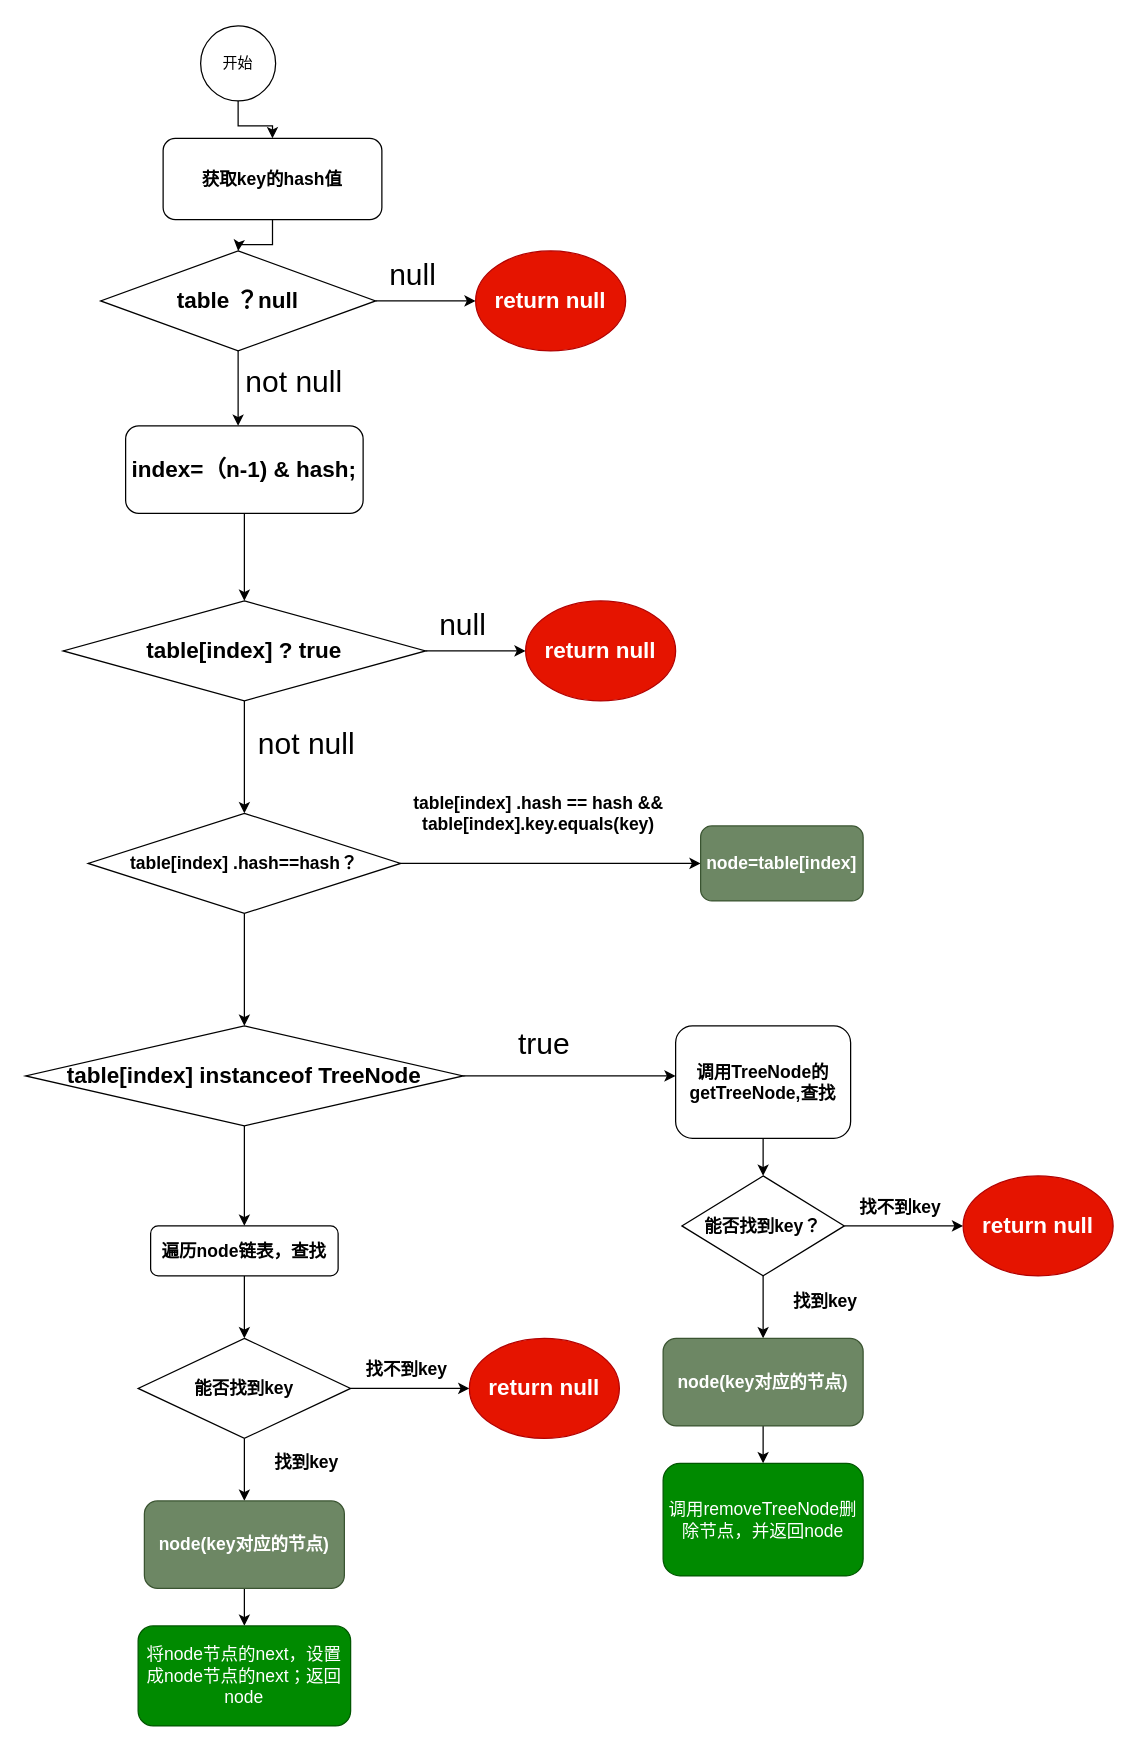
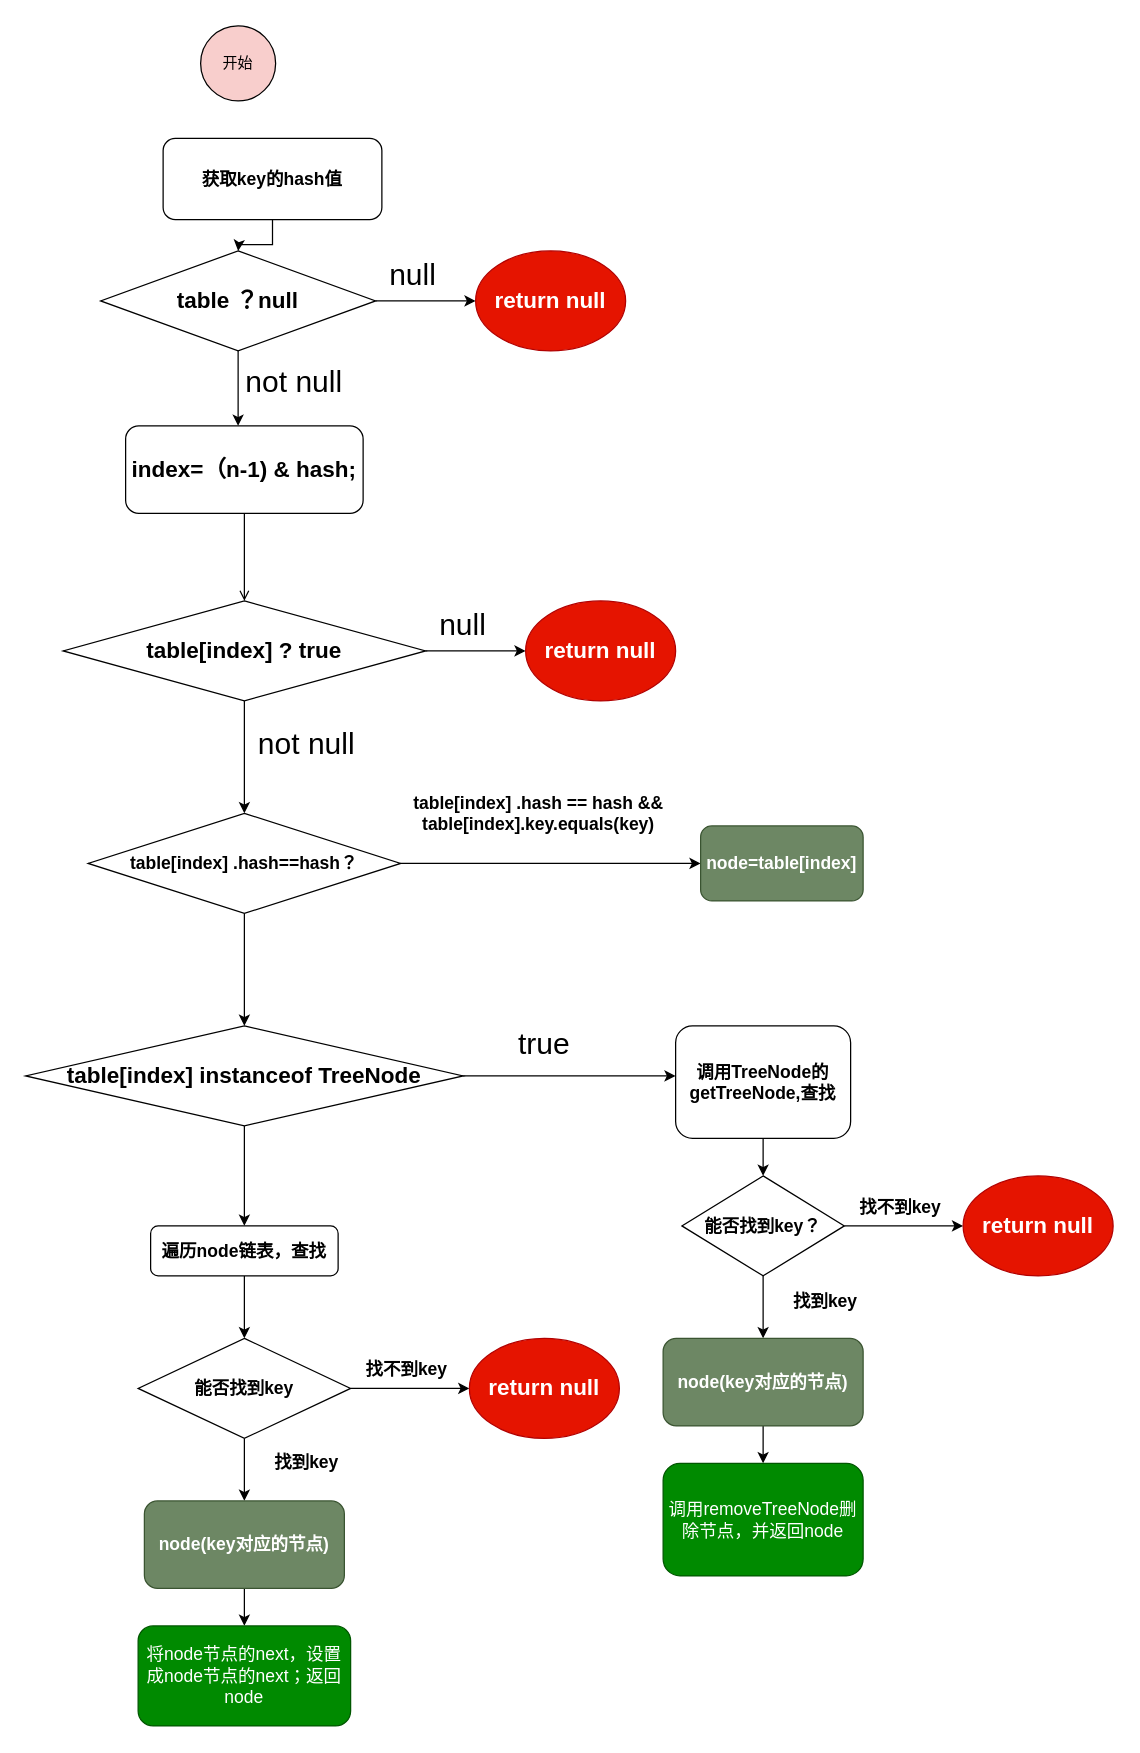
node "开始": fillcolor #ffffff -> #f8cecc
edge "开始" -> "获取key的hash值": removed
edge "index=（n-1) & hash;" -> "table[index] ? true": arrowhead classic -> open
